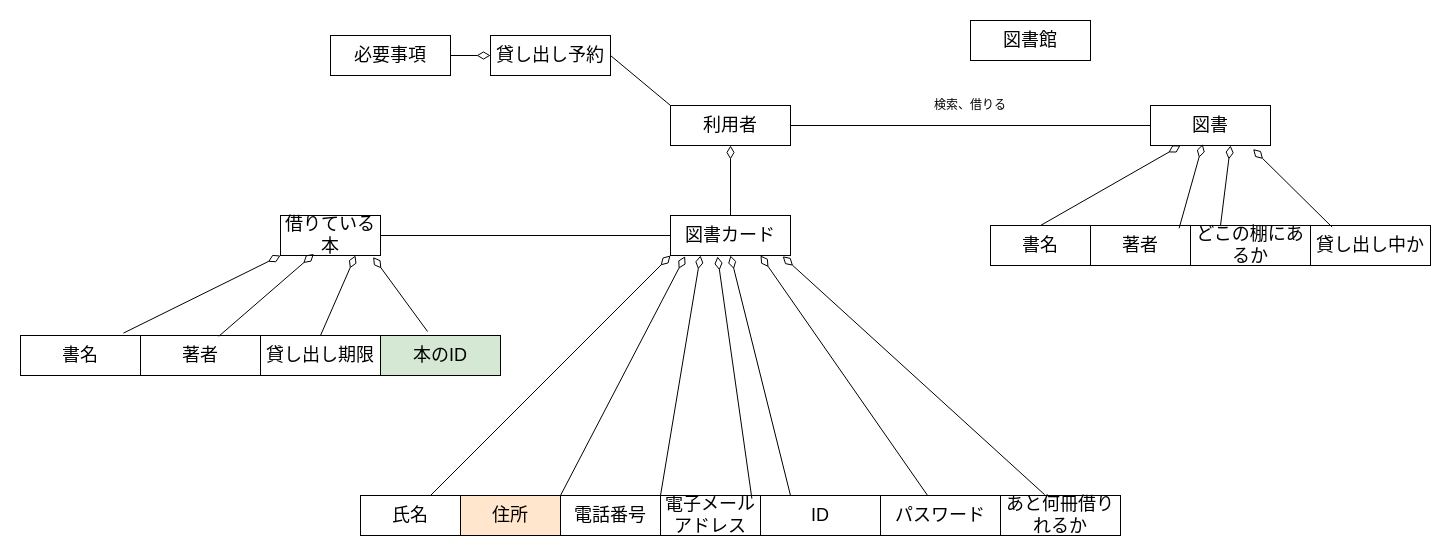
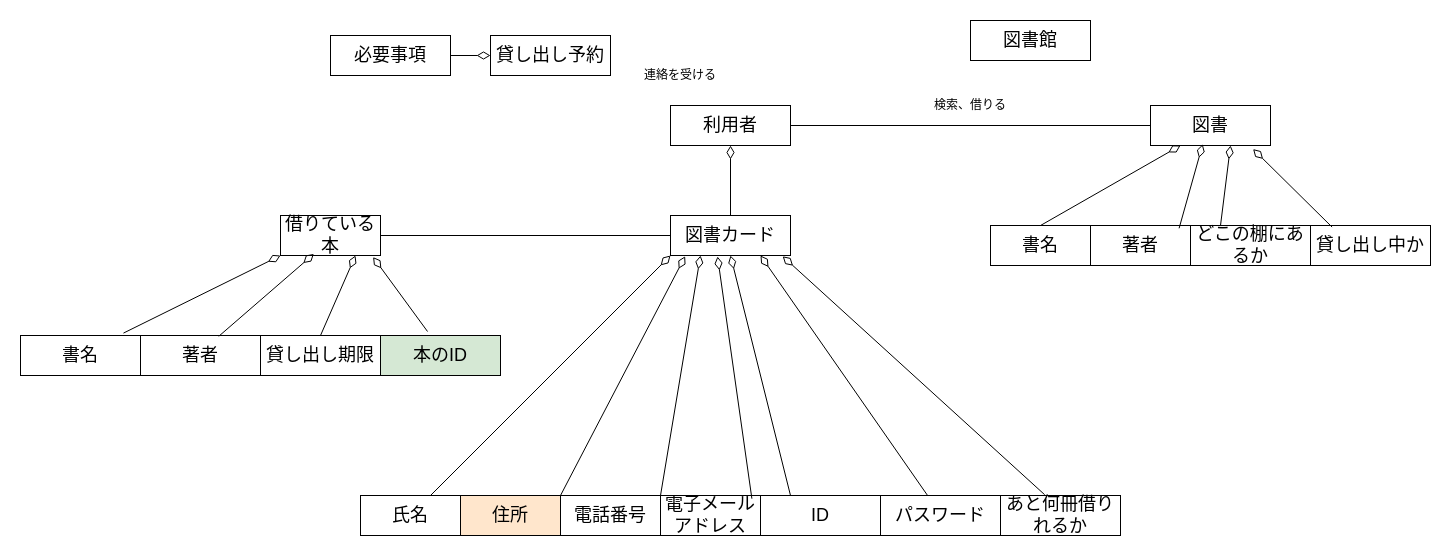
node "連絡を受ける": added
edge "貸し出し予約" -- "利用者": removed
